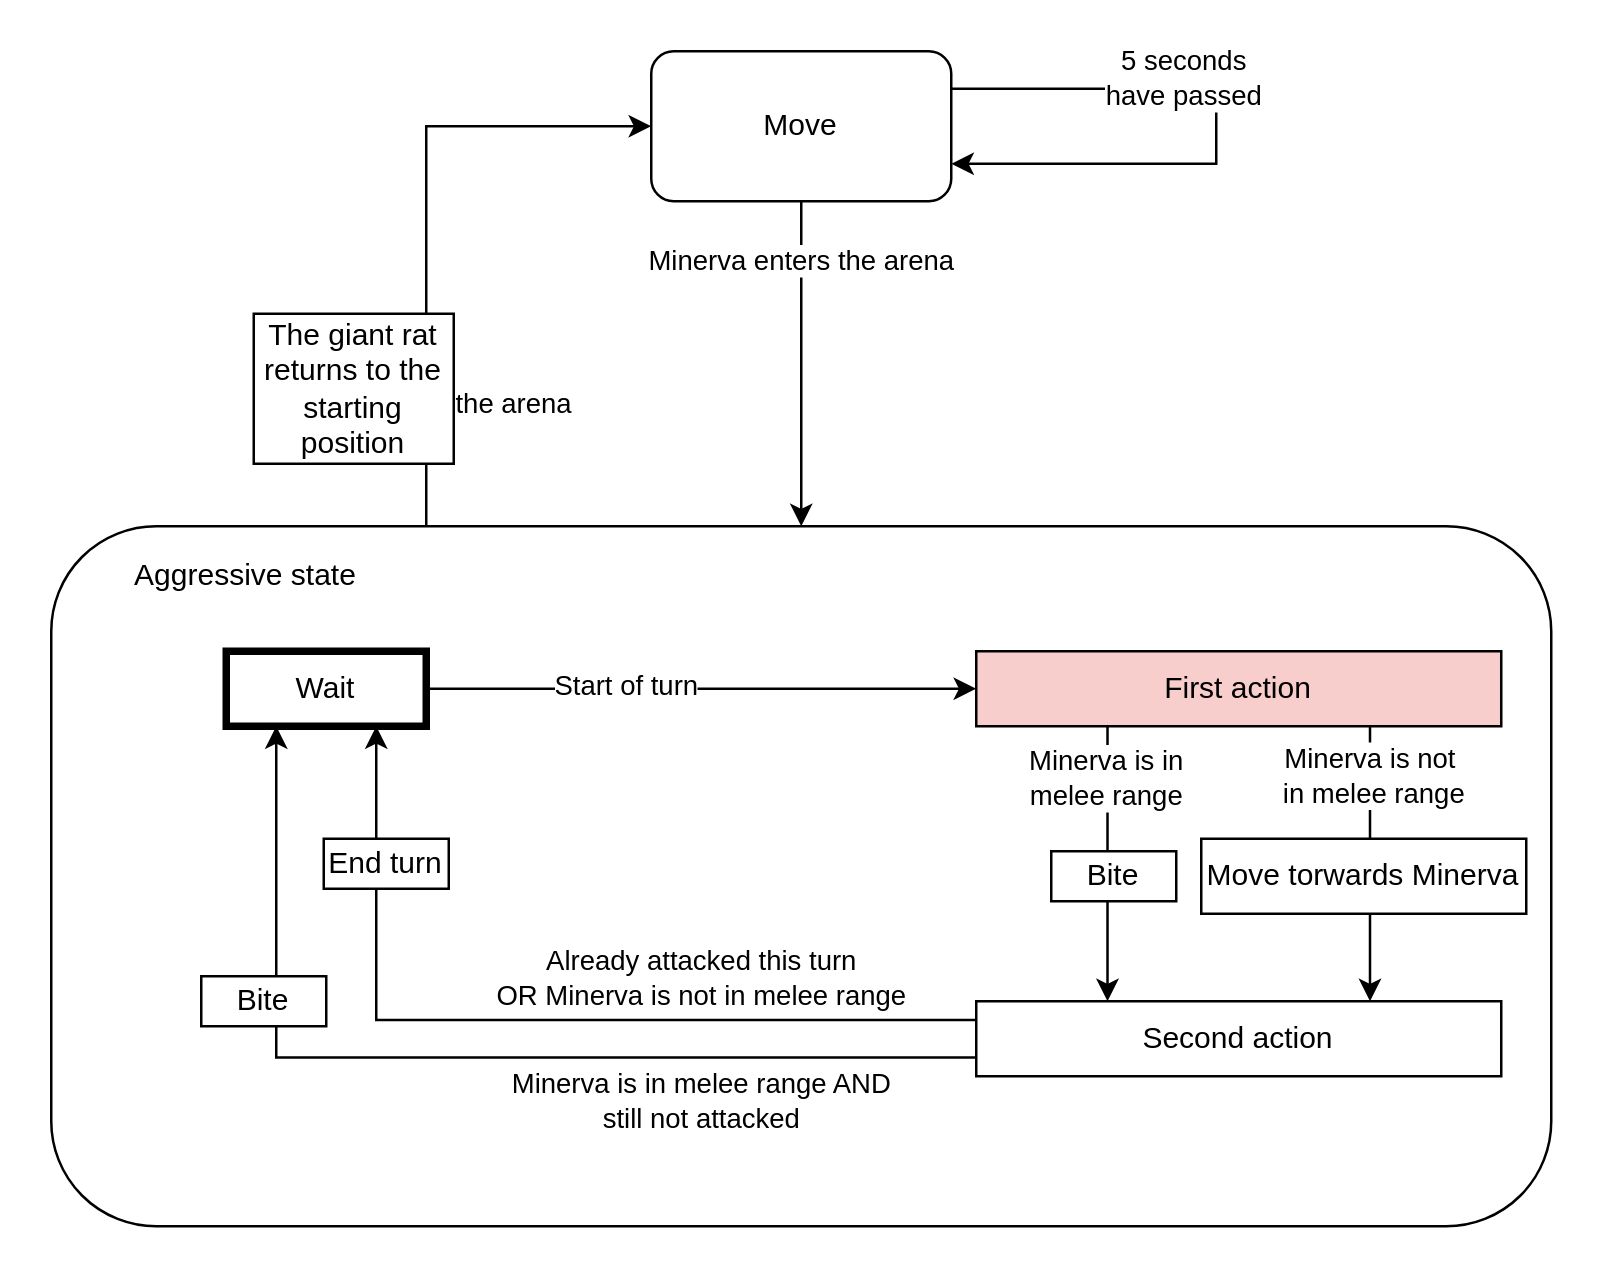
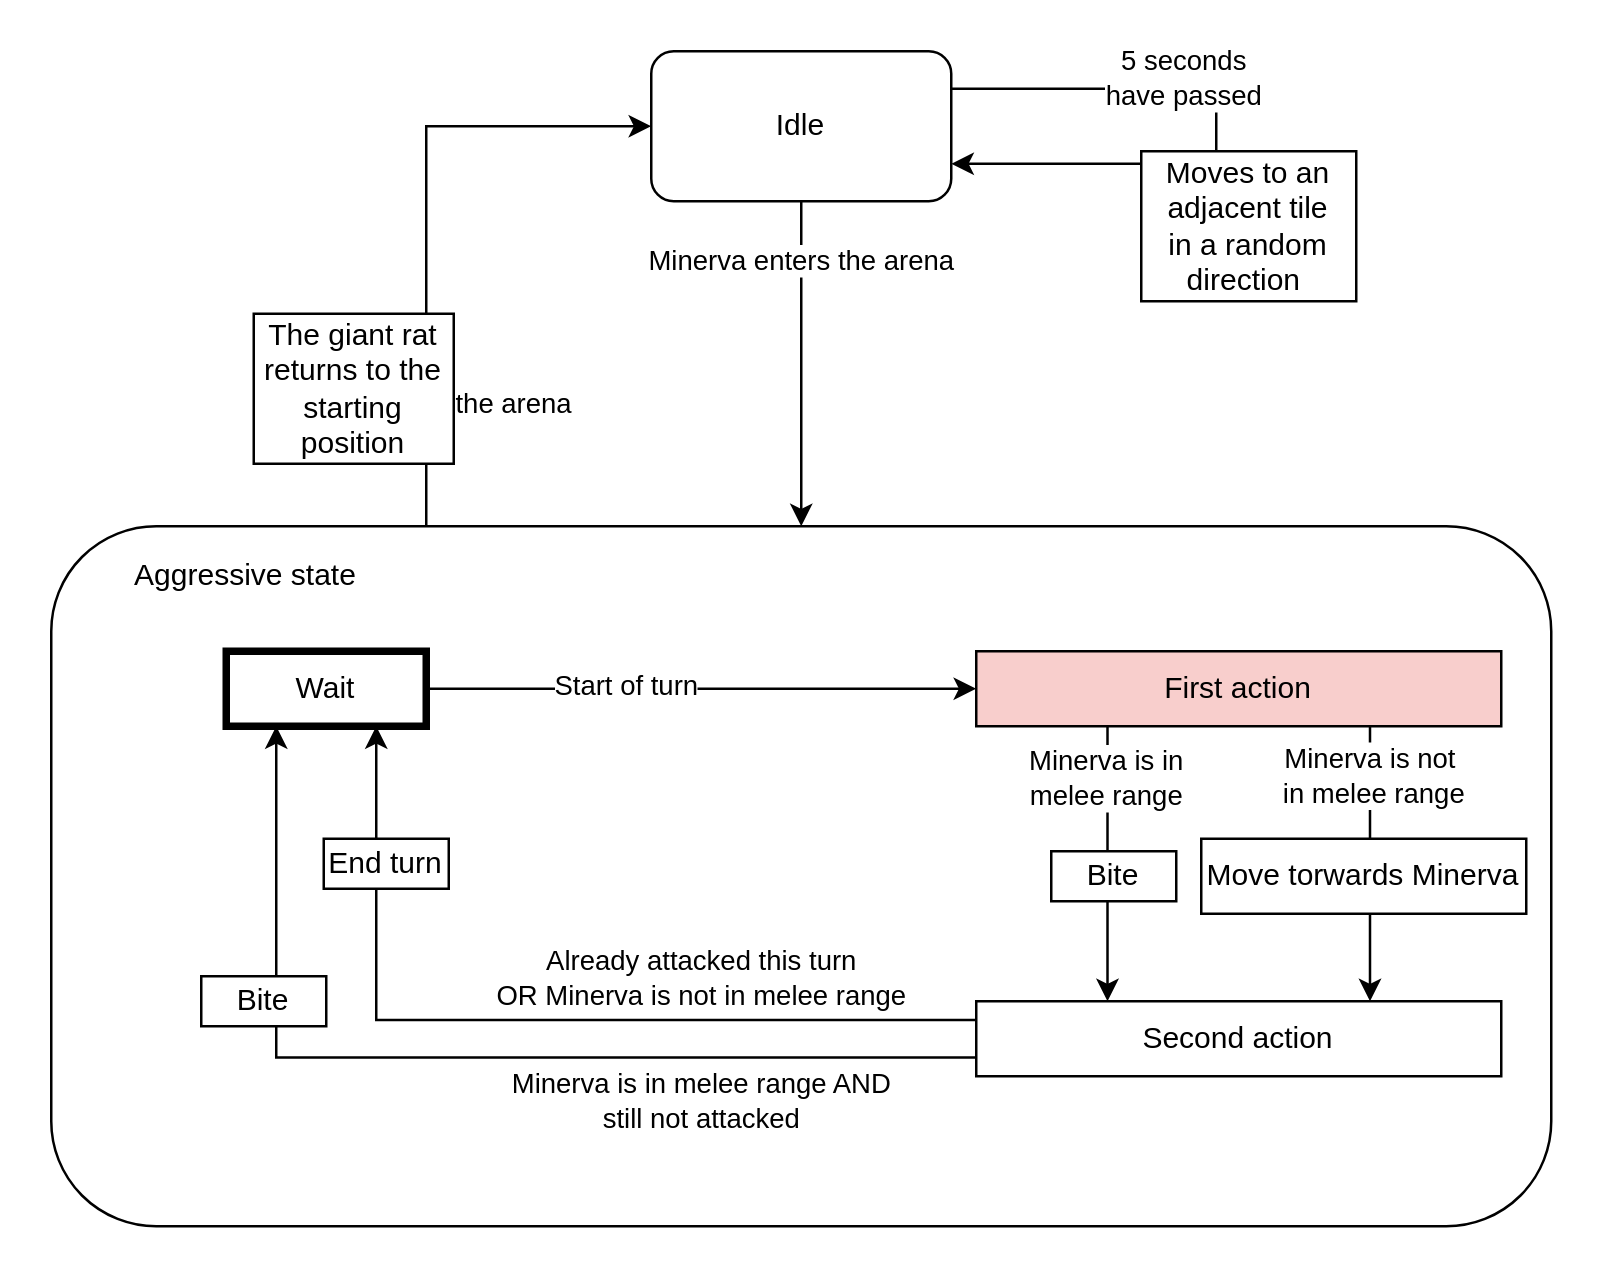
node "Move": label "Move" -> "Idle"
node "Moves to an adjacent tile in a random direction": added
